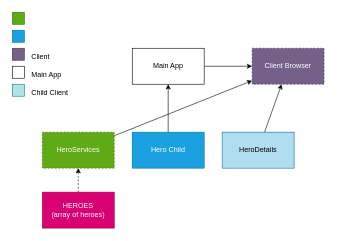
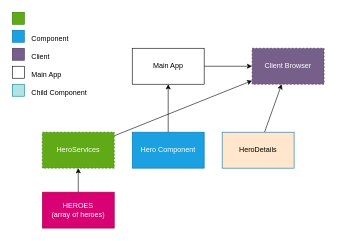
node "Component": added
node "Child Client": label "Child Client" -> "Child Component"
node "Hero Child": label "Hero Child" -> "Hero Component"
node "HeroDetails": fillcolor #b1ddf0 -> #ffe6cc
edge "HEROES (array of heroes)" -> "HeroServices": style dashed -> solid
